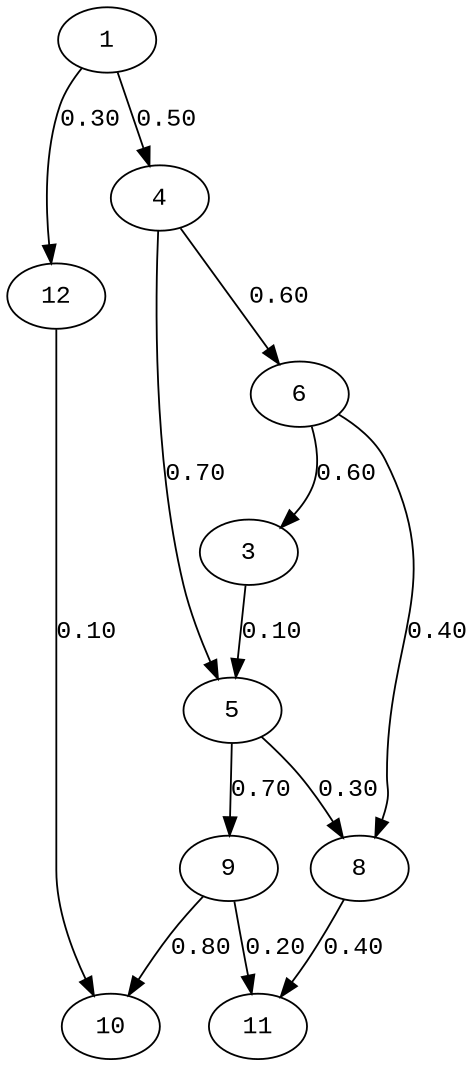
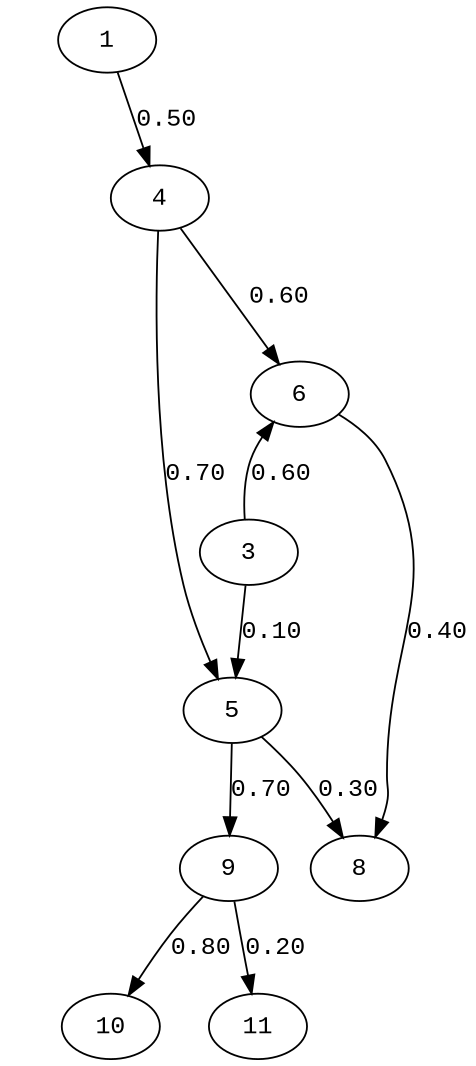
node "12": removed
edge "6" -> "3": reversed
edge "8" -> "11": removed, label "0.40"
